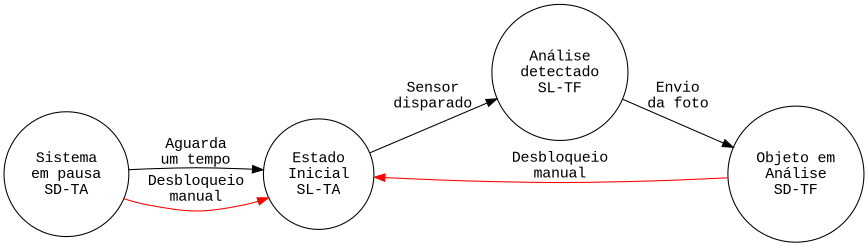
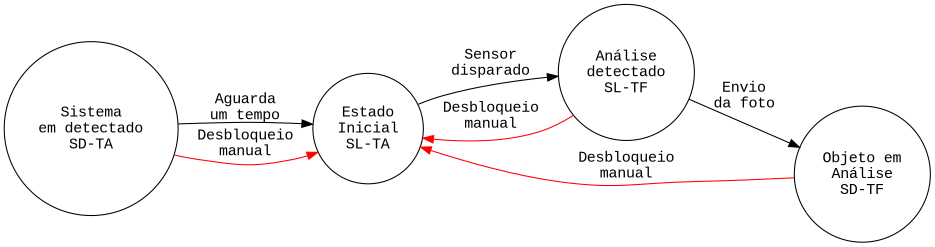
edge "Análise detectado SL-TF" -> "Estado Inicial SL-TA": added, label "Desbloqueio manual"
node "Sistema em pausa SD-TA": label "Sistema em pausa SD-TA" -> "Sistema em detectado SD-TA"
